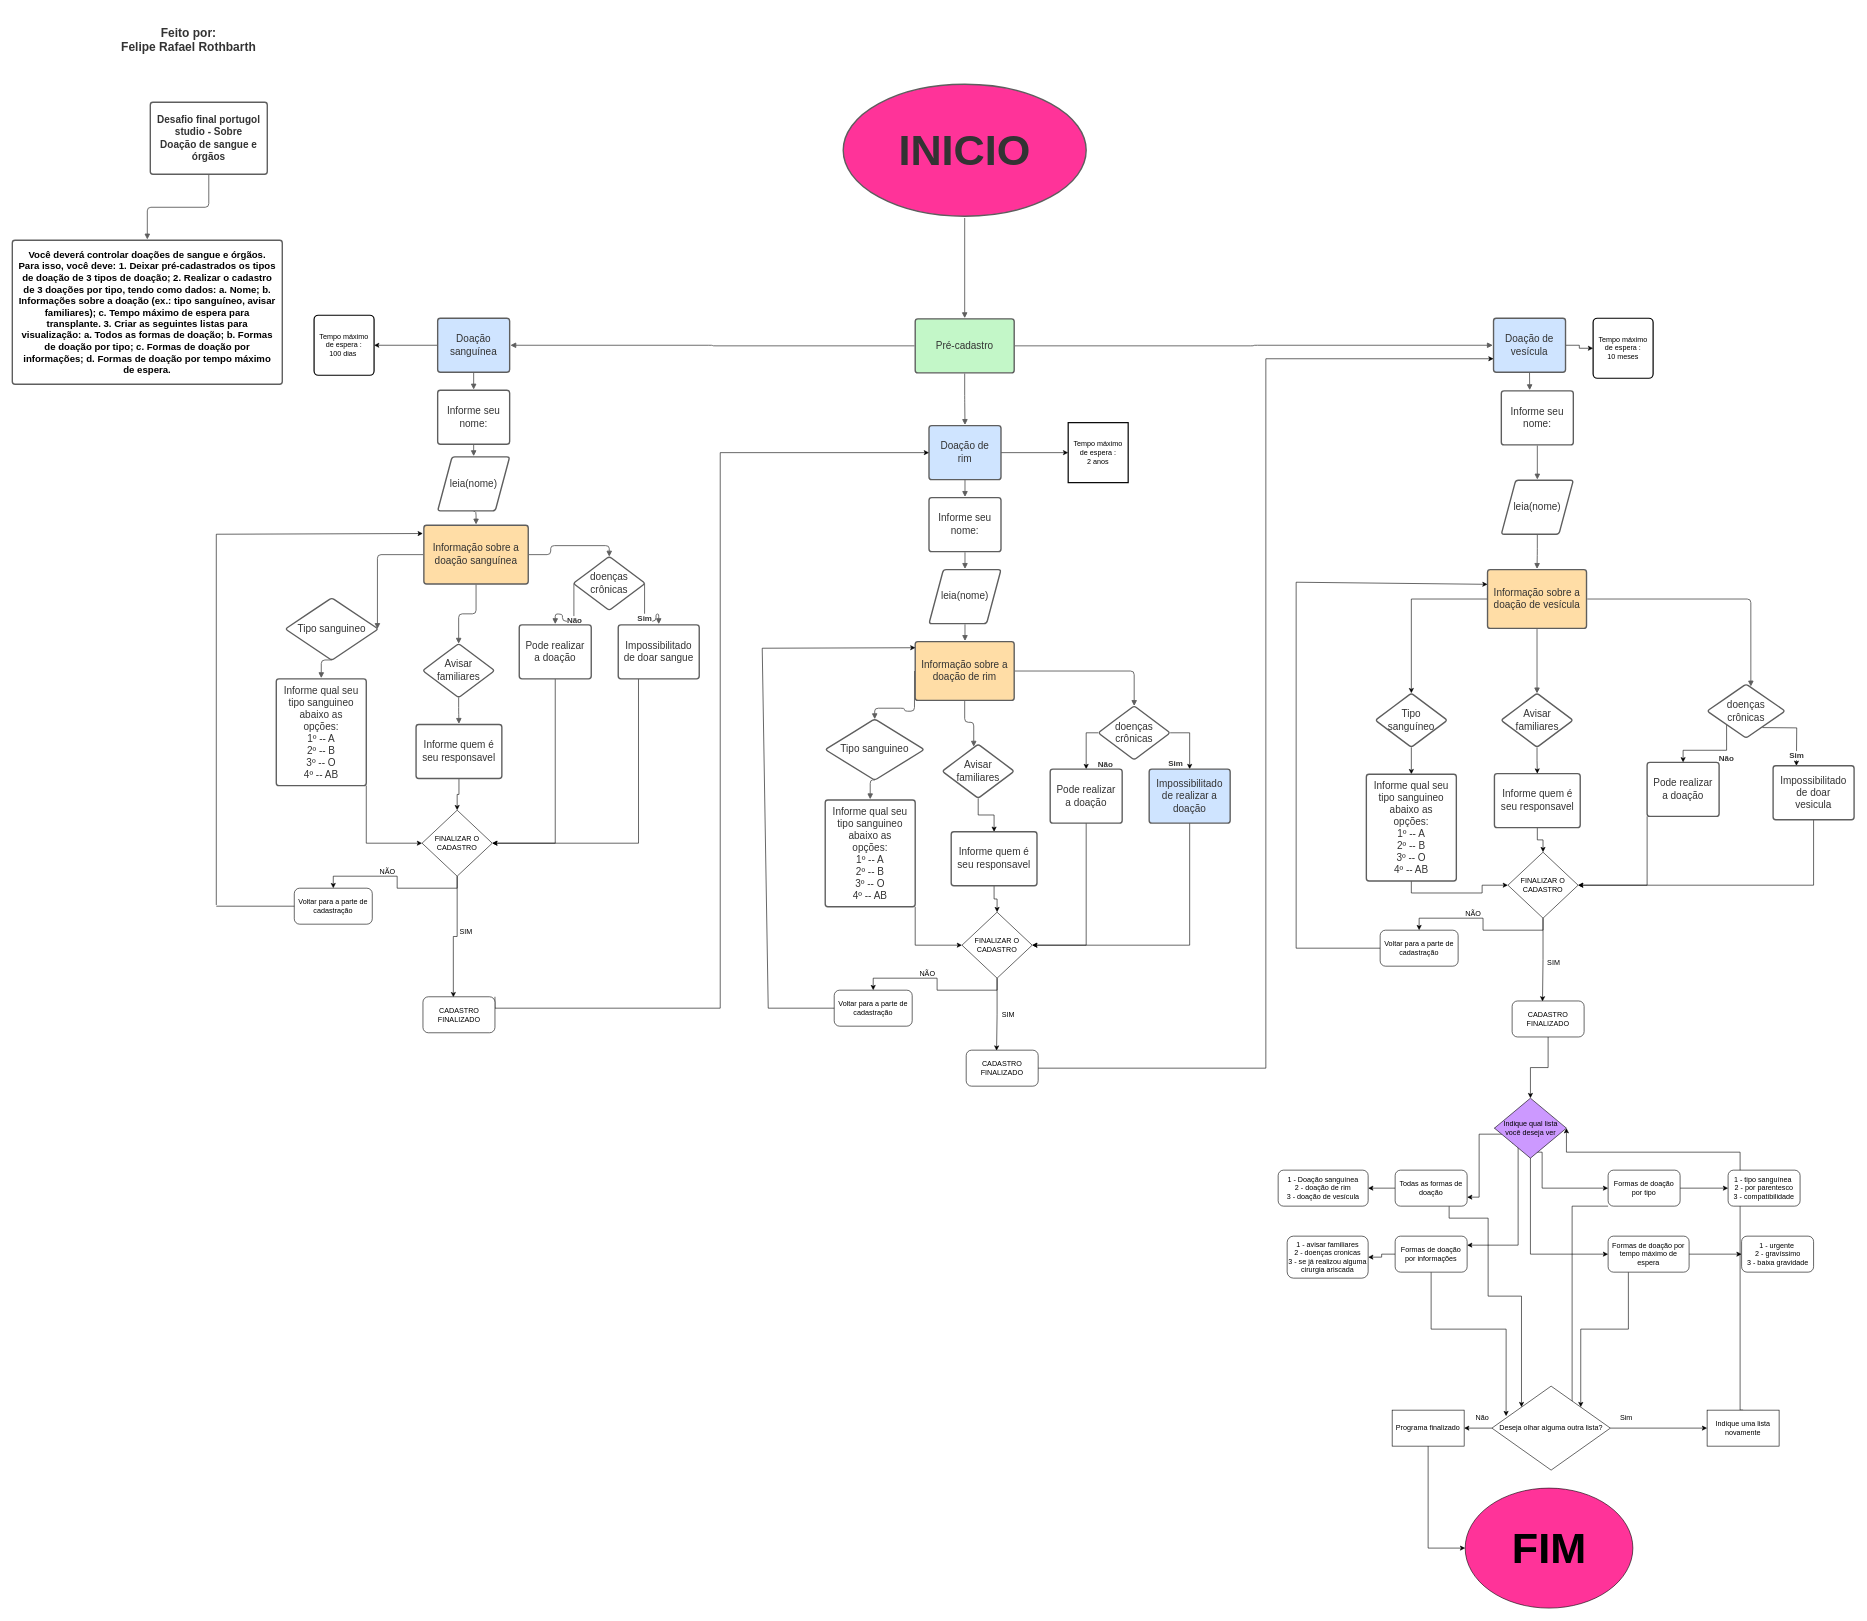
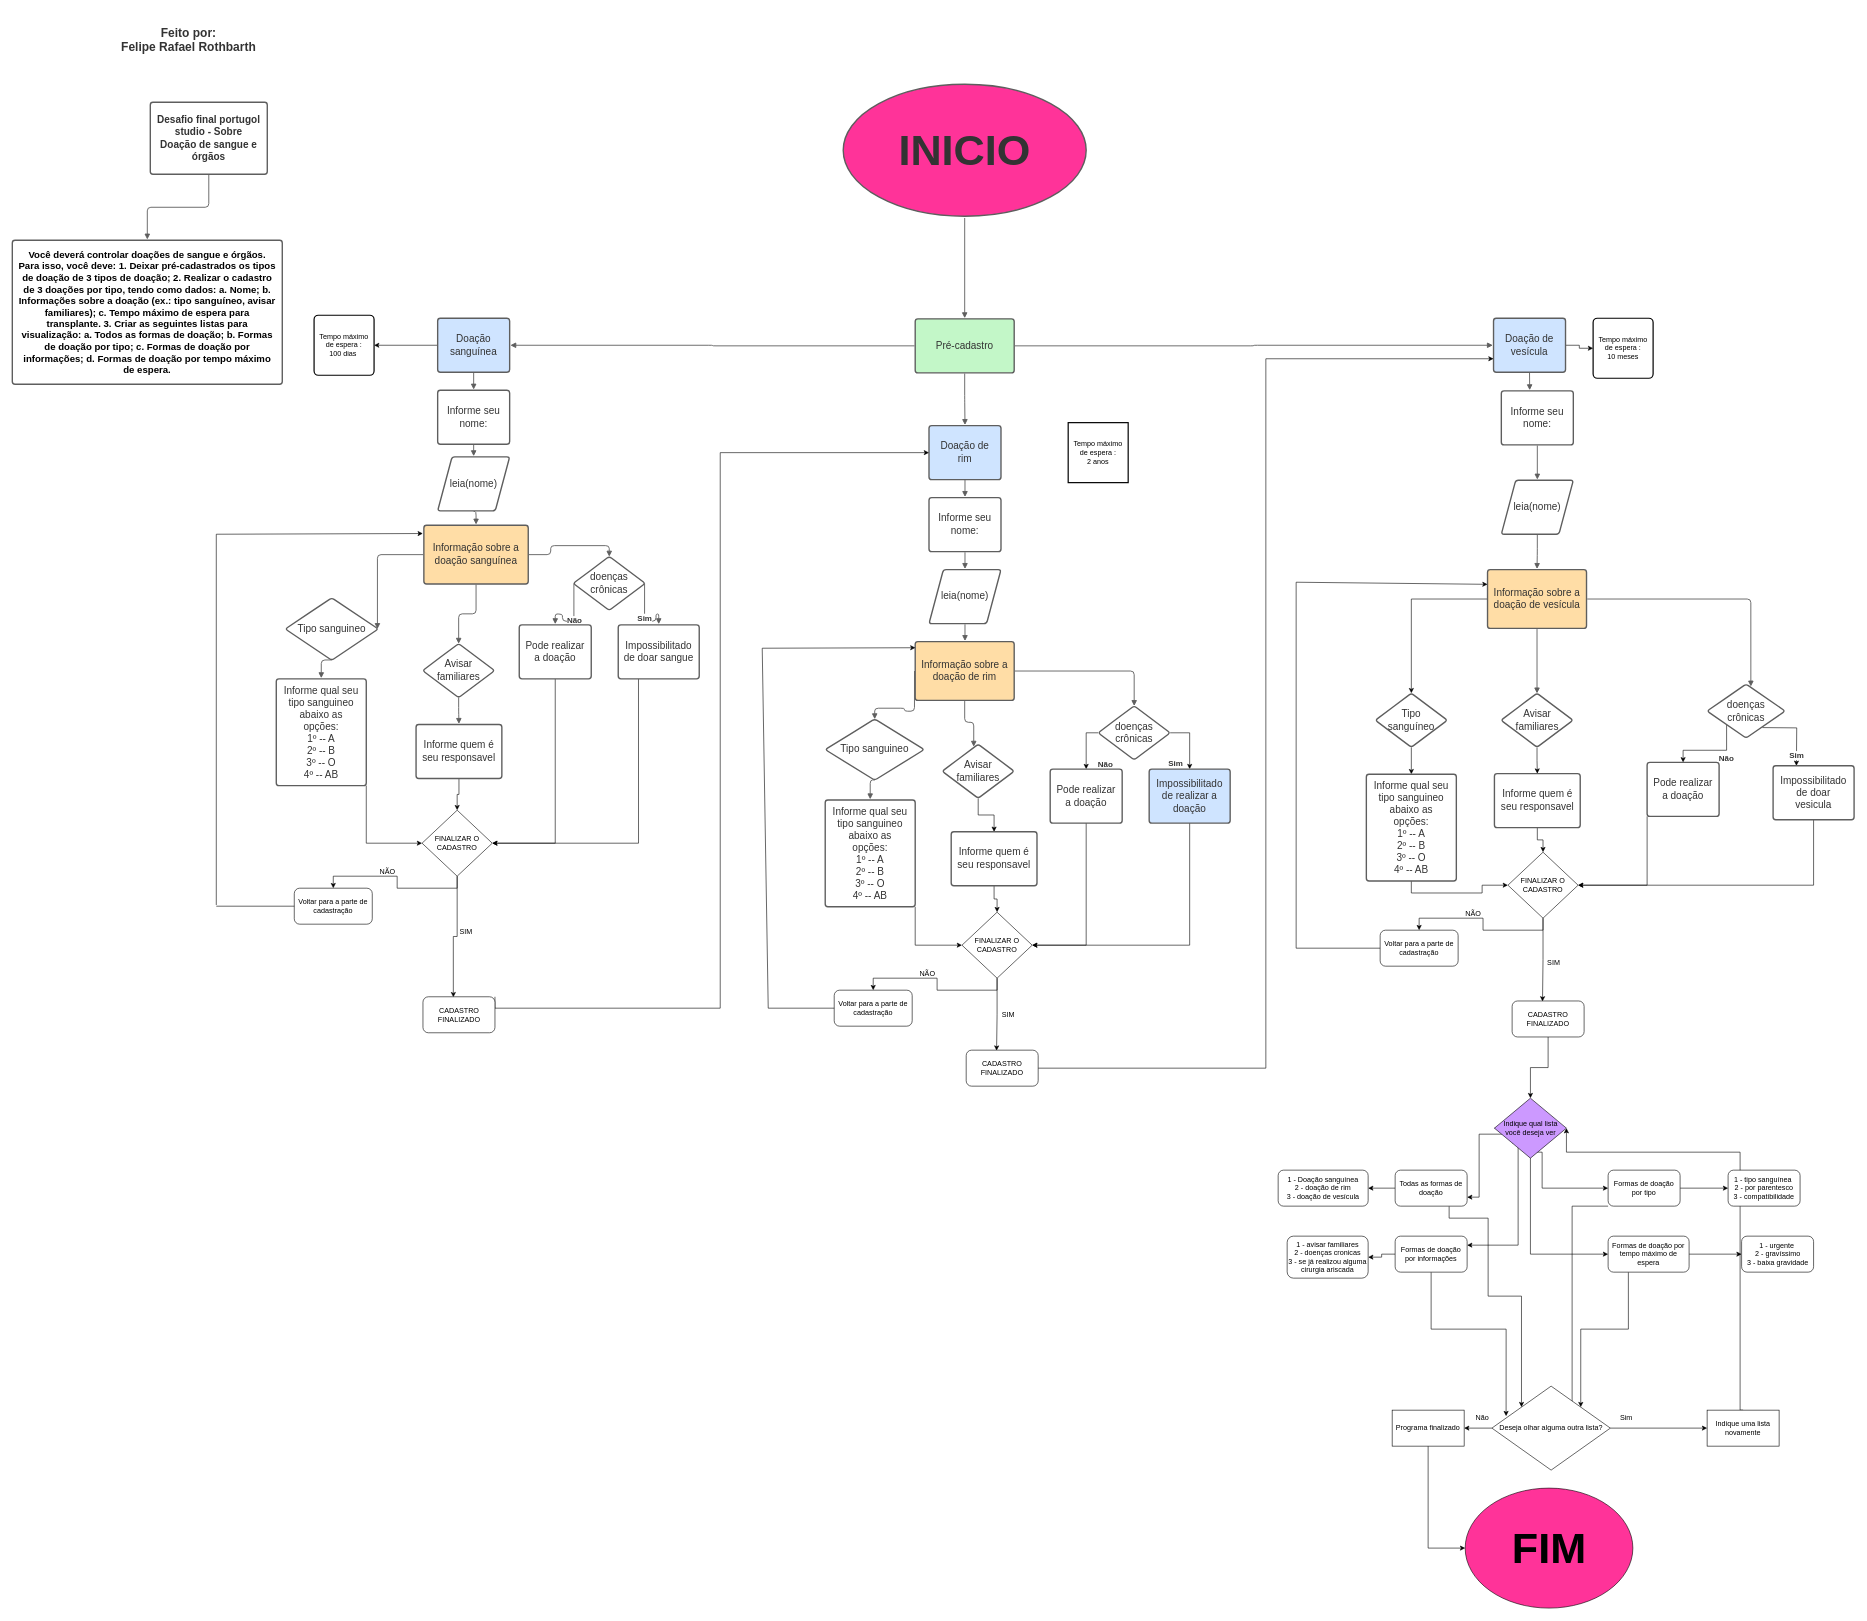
edge "Doação de rim" -> "Tempo máximo de espera : 2 anos": removed
